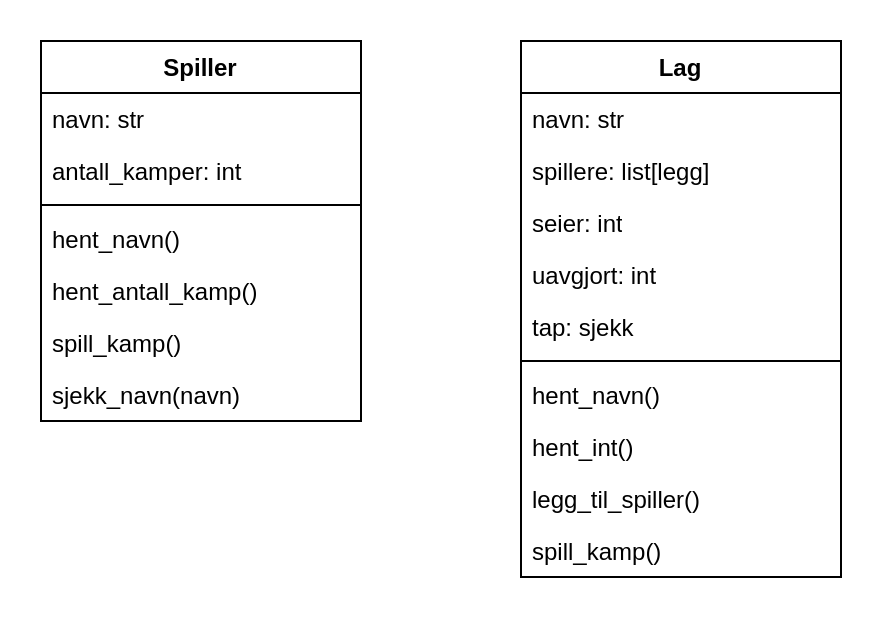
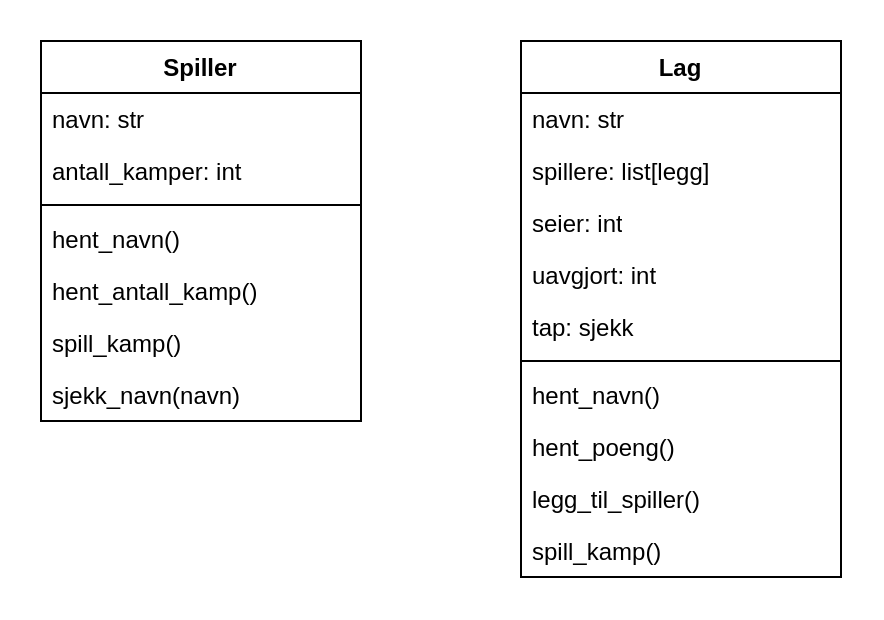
node "hent_int()": label "hent_int()" -> "hent_poeng()"
